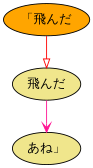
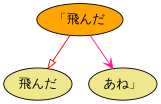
edge "飛んだ" -> "あね」": now "「飛んだ" -> "あね」"
